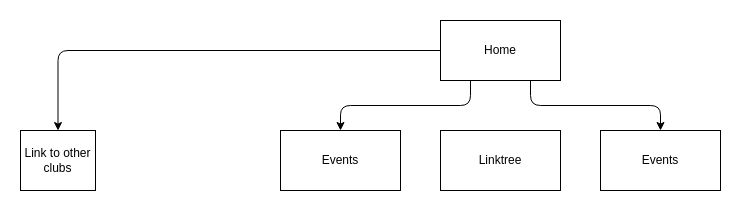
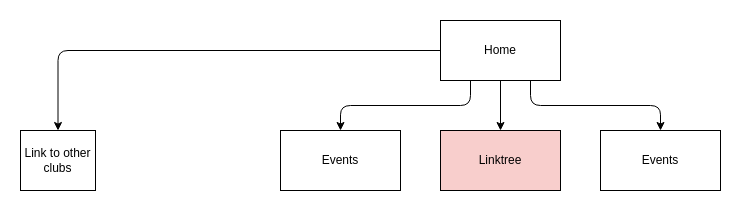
edge "Home" -> "Linktree": added
node "Linktree": fillcolor #ffffff -> #f8cecc
